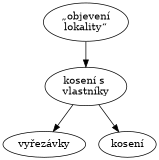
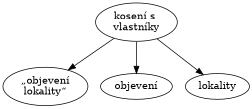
edge "„objevení lokality“" -> "kosení s vlastníky": reversed
node "vyřezávky": label "vyřezávky" -> "objevení"
node "kosení": label "kosení" -> "lokality"
